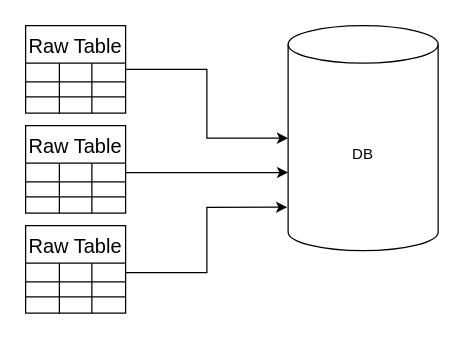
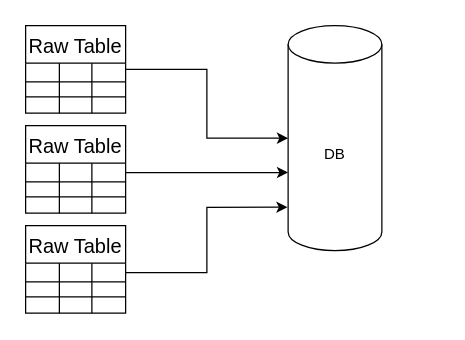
node "DB": size 150x225 -> 94x225
